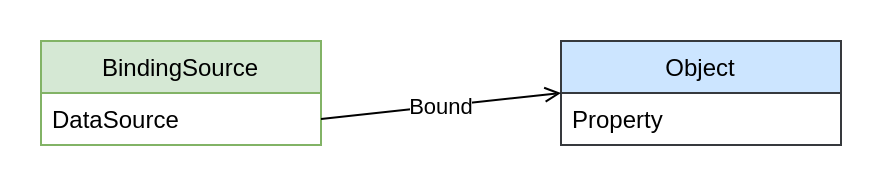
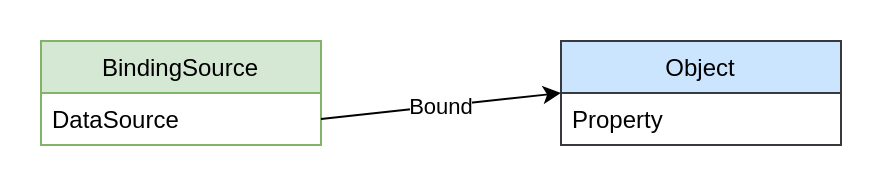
edge "DataSource" -> "Object": arrowhead open -> classic
